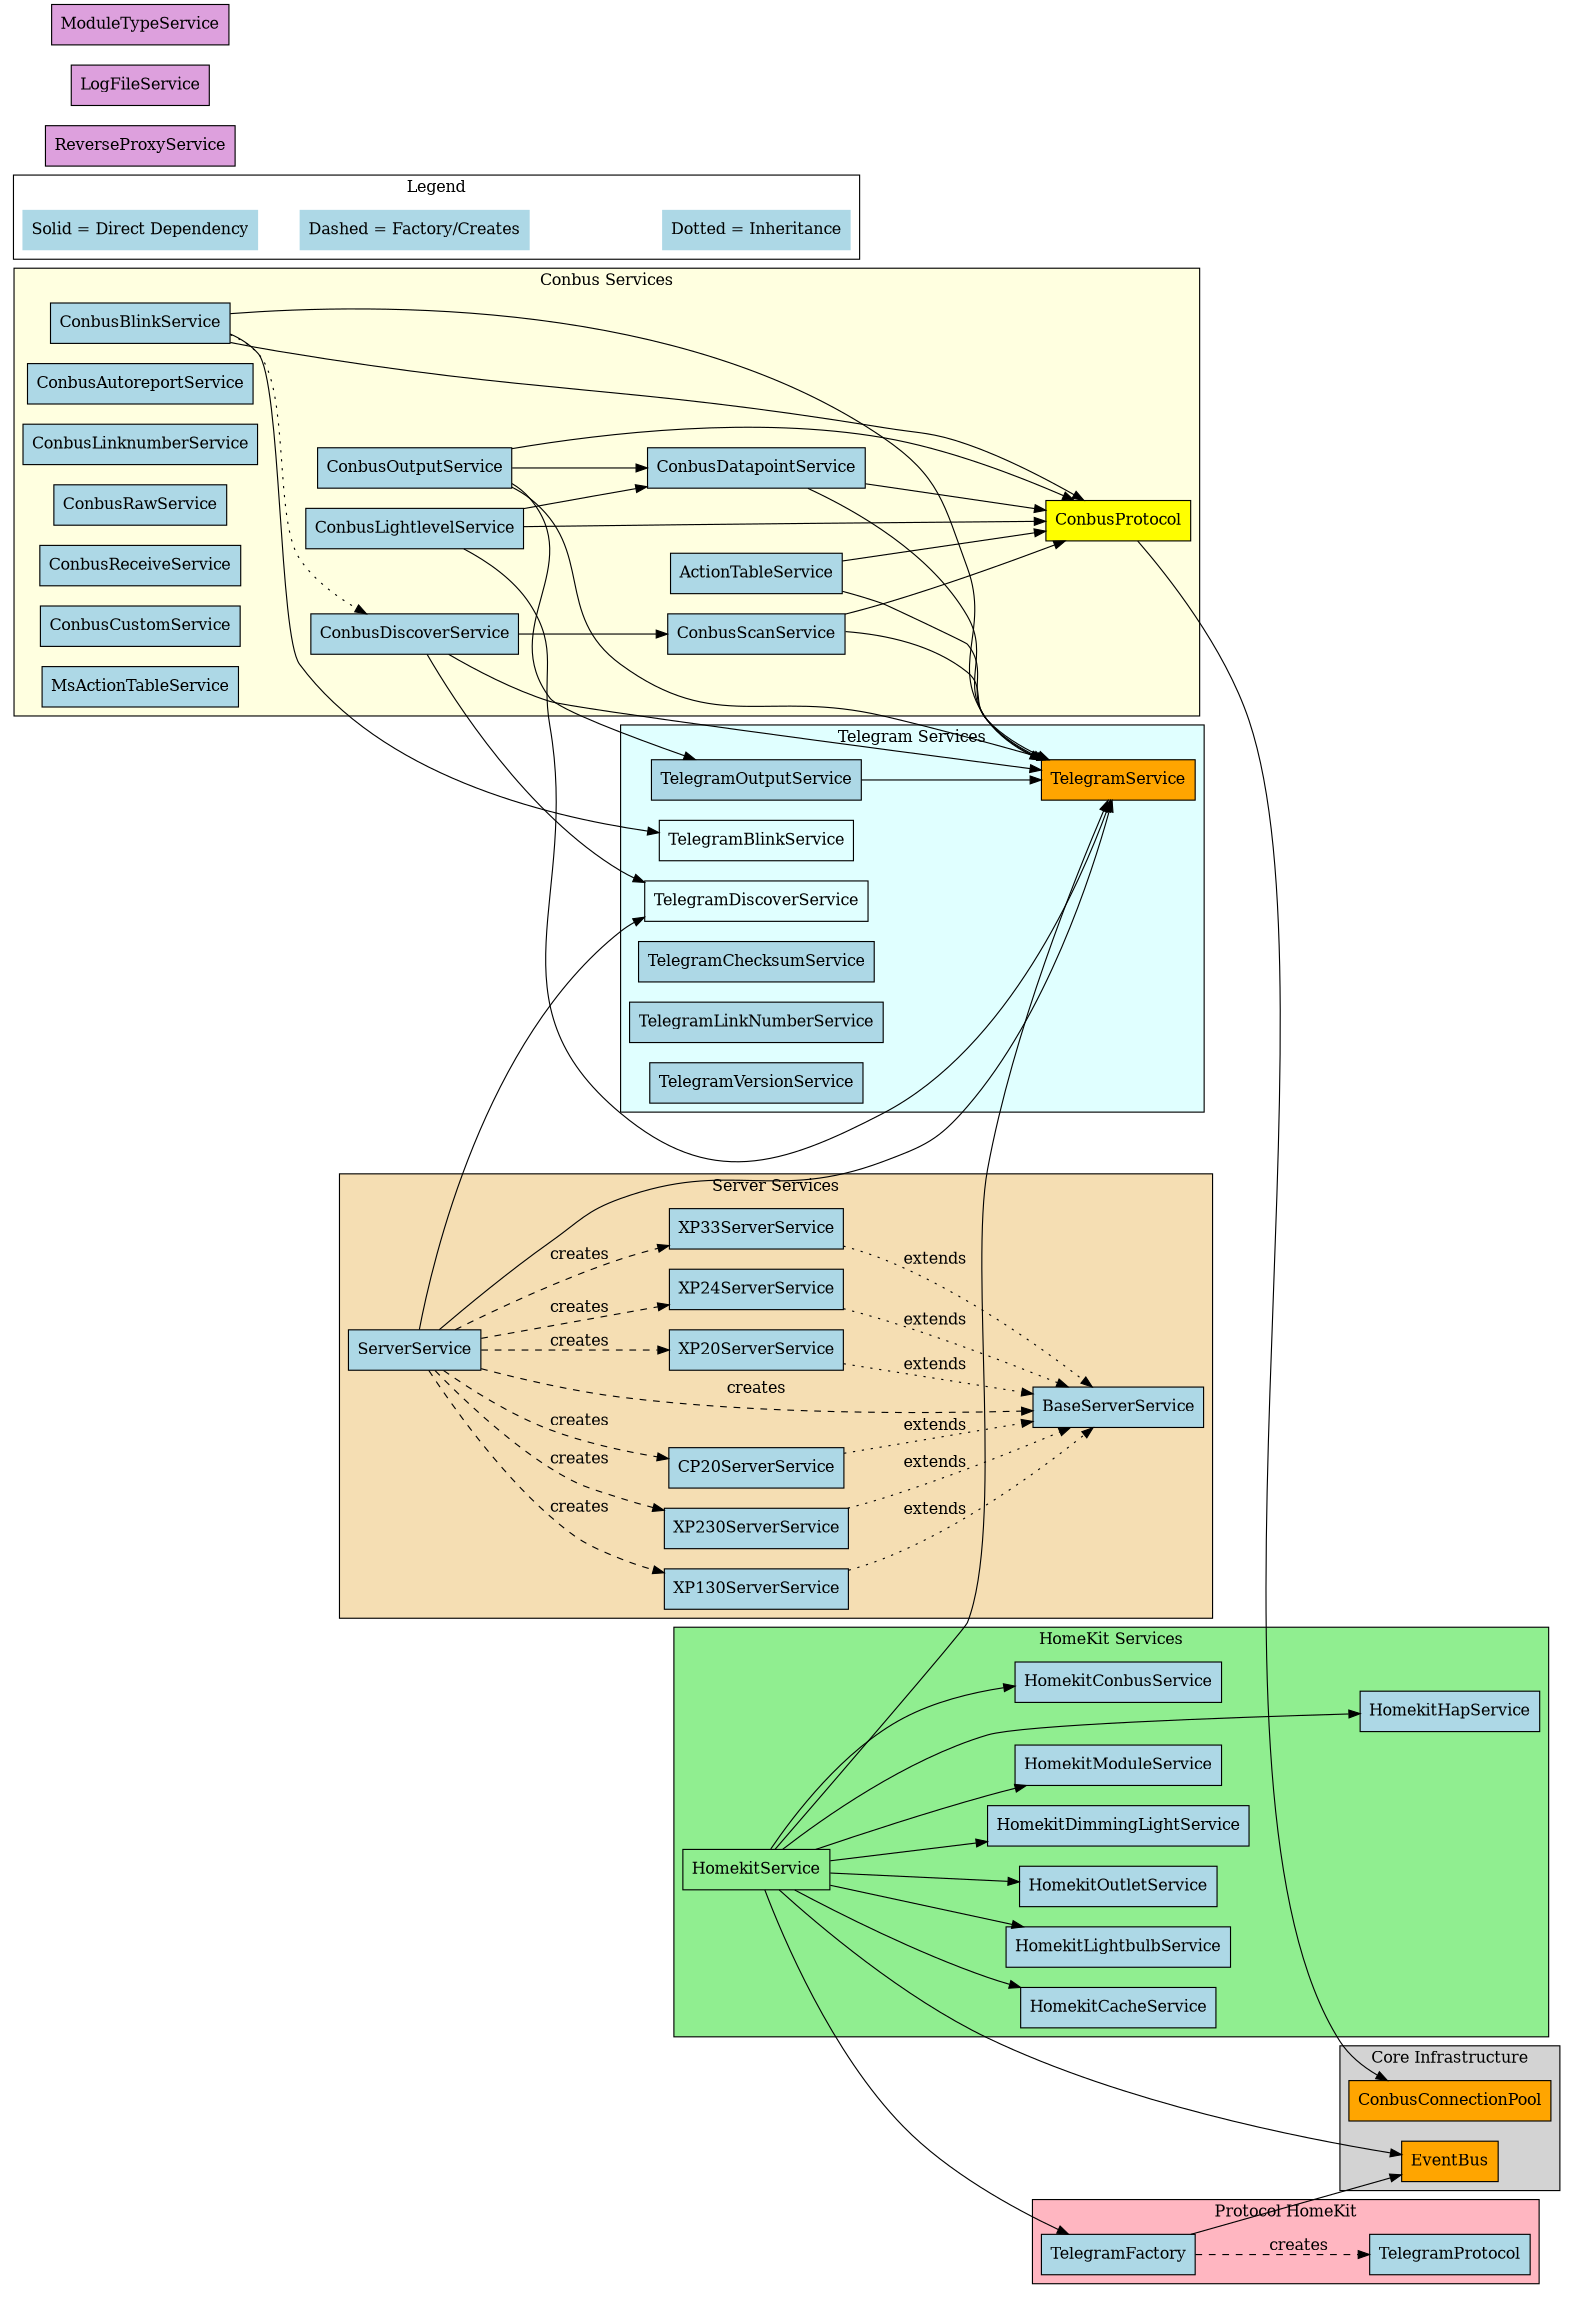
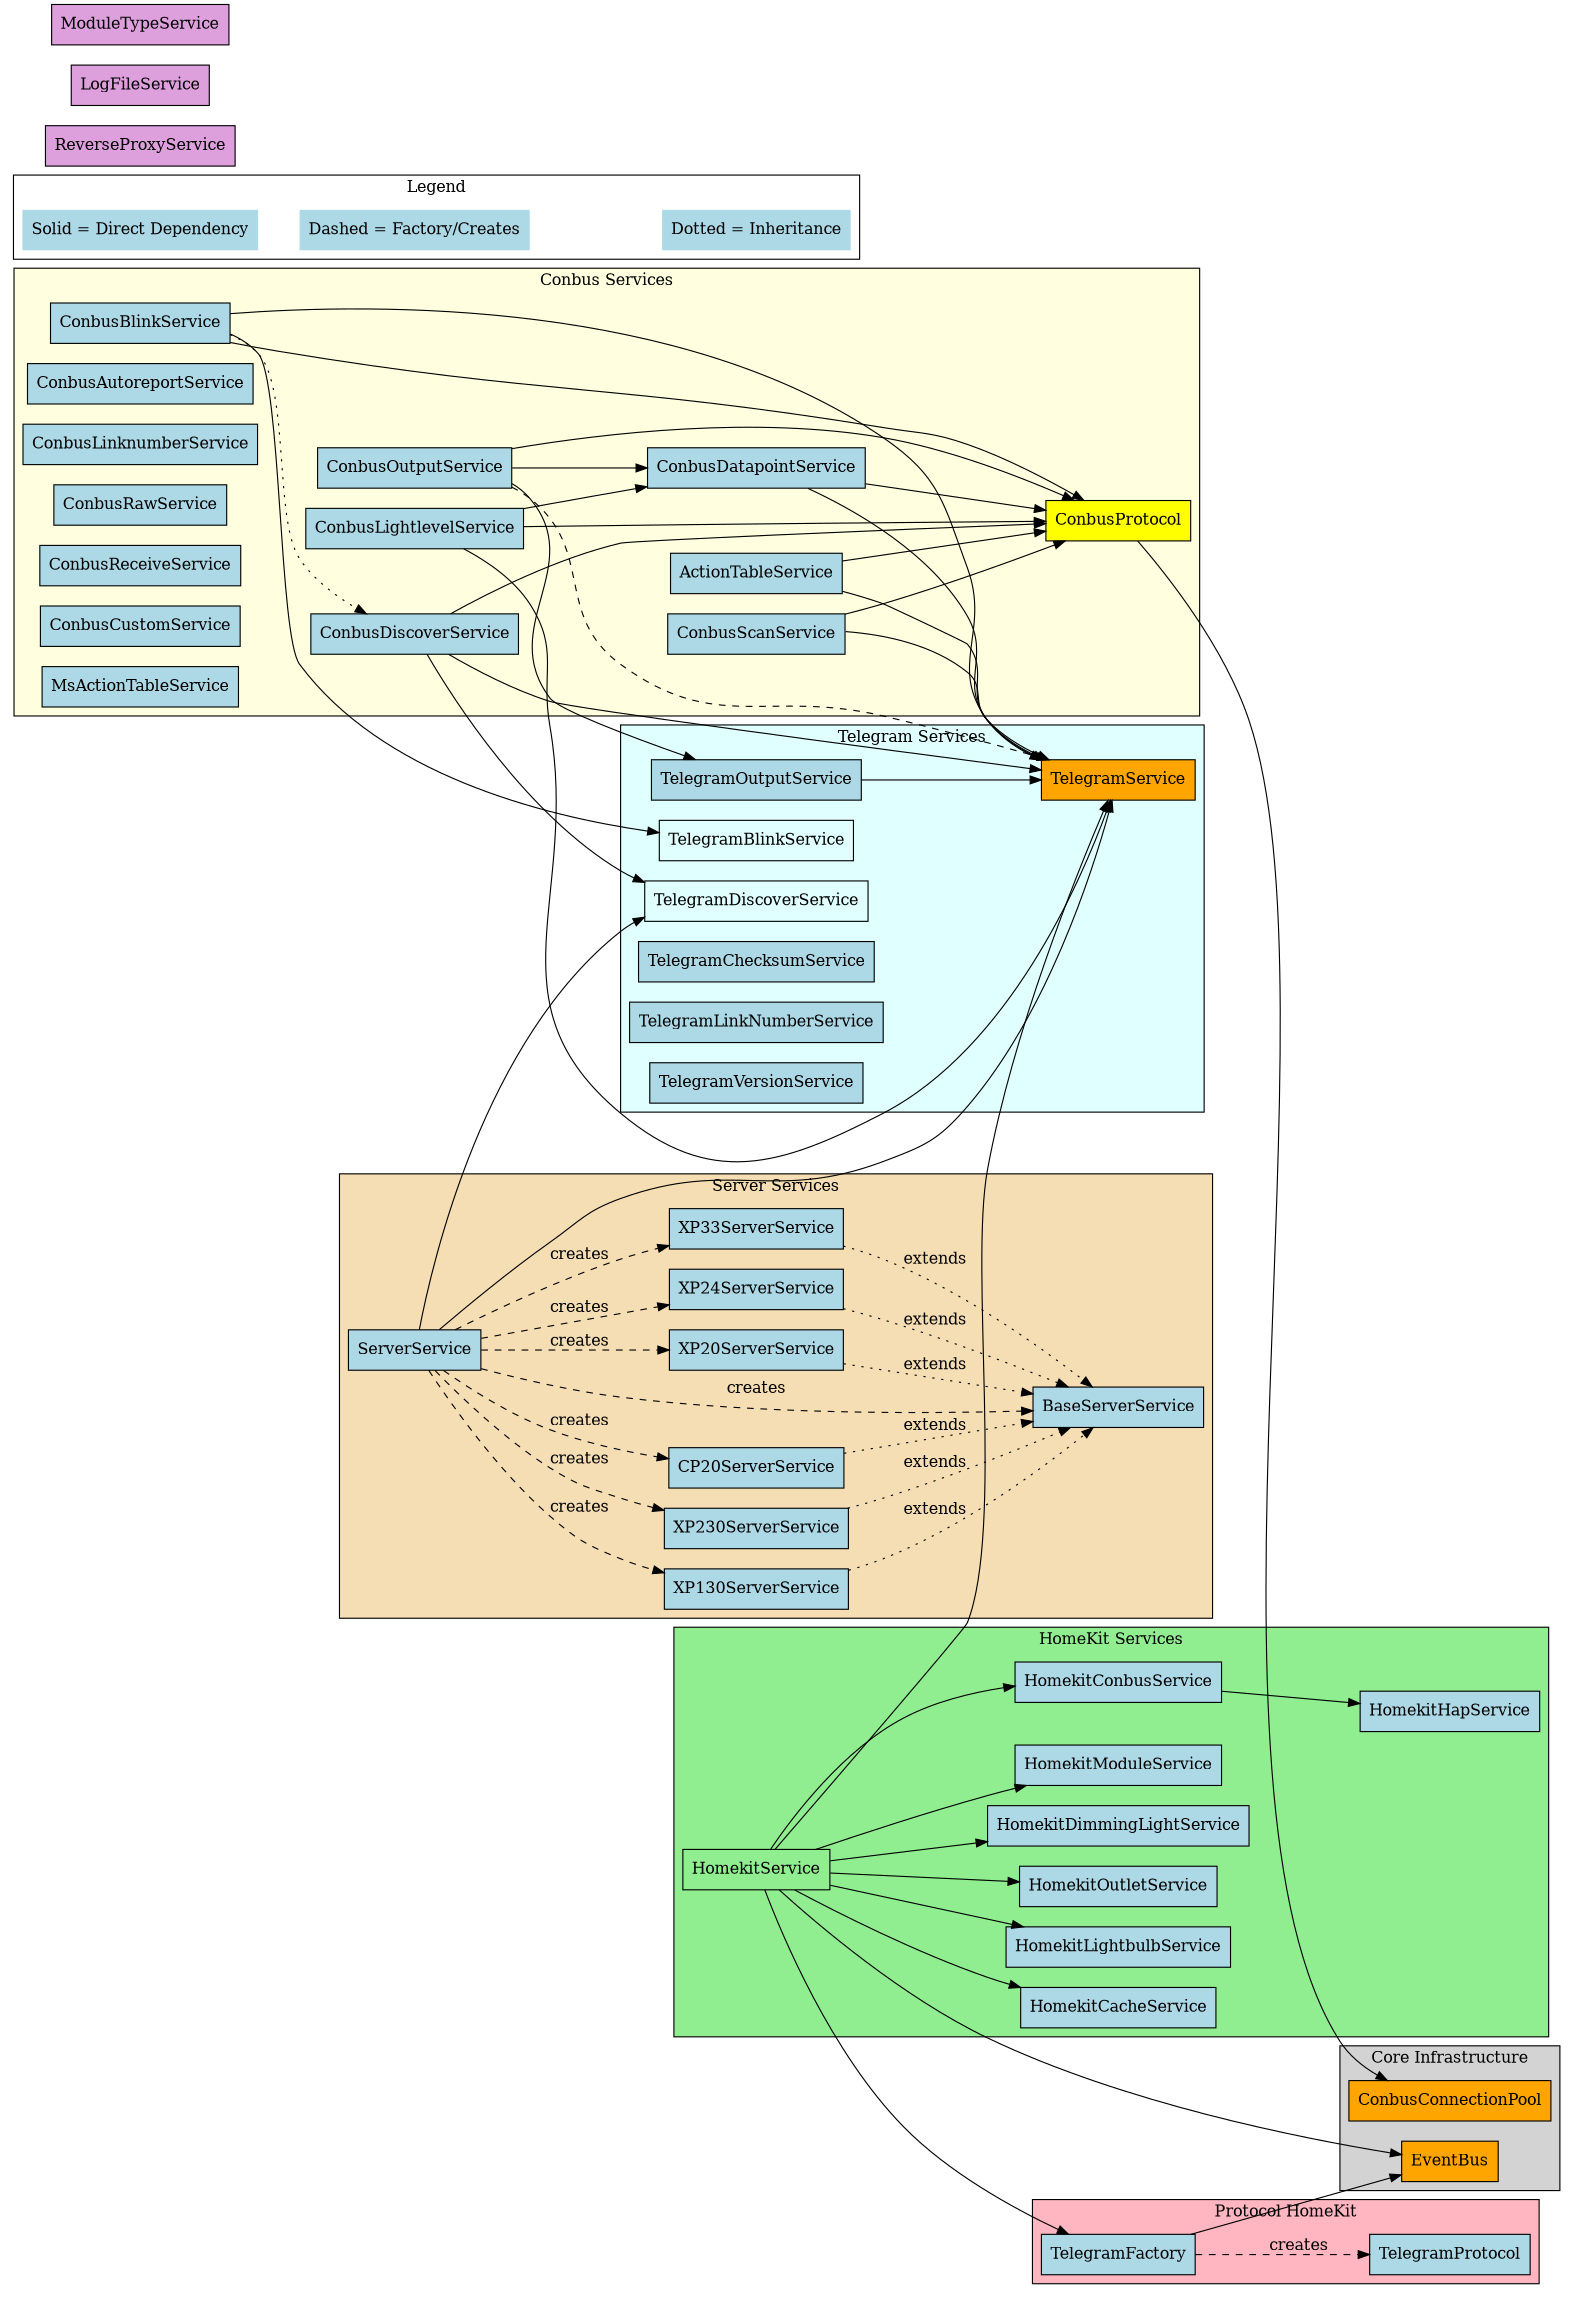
edge "ConbusDiscoverService" -> "ConbusScanService": now "ConbusDiscoverService" -> "ConbusProtocol"
edge "ConbusOutputService" -> "TelegramService": style solid -> dashed
edge "HomekitService" -> "HomekitHapService": now "HomekitConbusService" -> "HomekitHapService"
